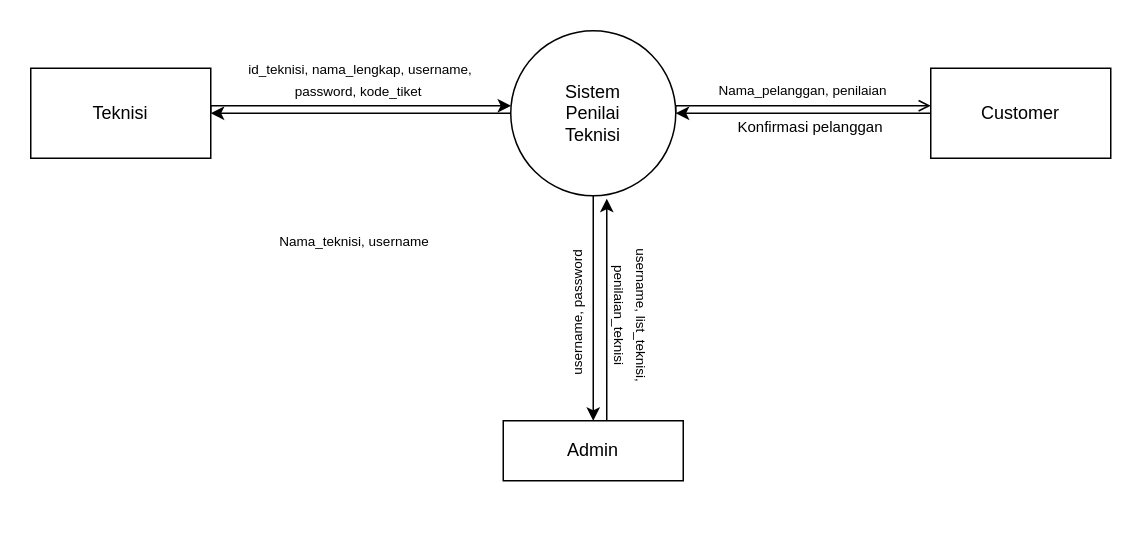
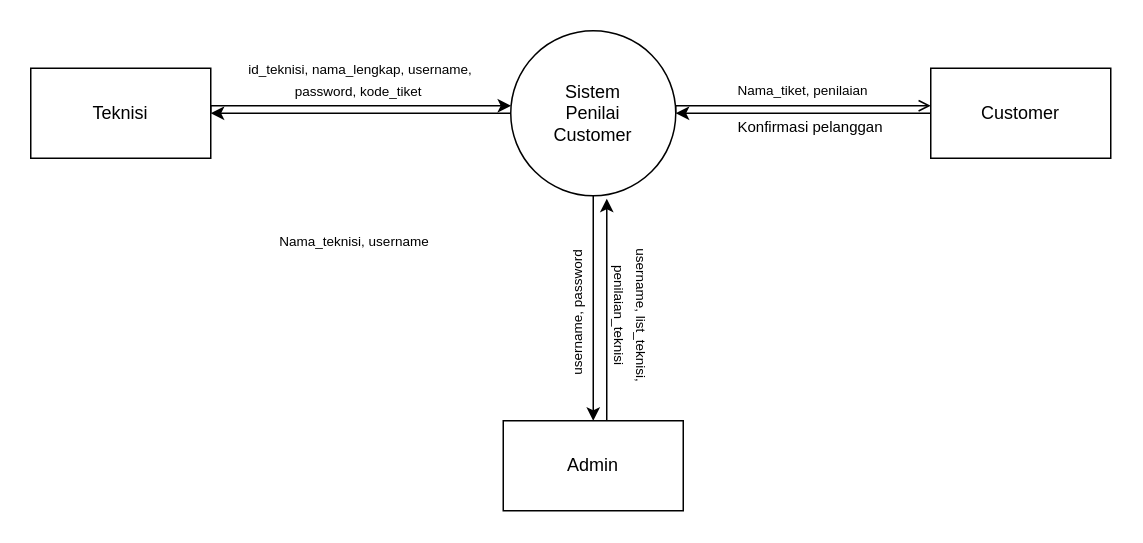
node "Nama_pelanggan, penilaian": label "Nama_pelanggan, penilaian" -> "Nama_tiket, penilaian"
node "Sistem Penilai Teknisi": label "Sistem Penilai Teknisi" -> "Sistem Penilai Customer"
node "Admin": size 180x60 -> 180x90
